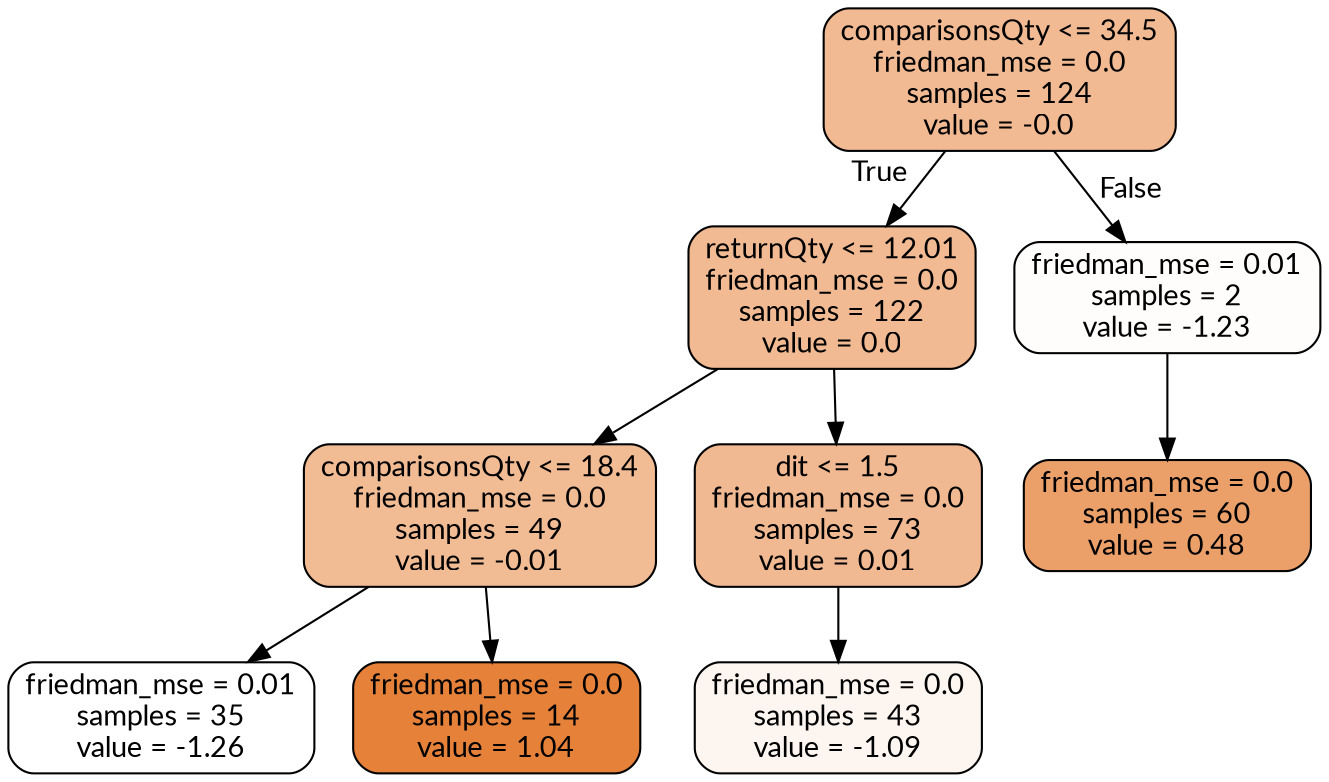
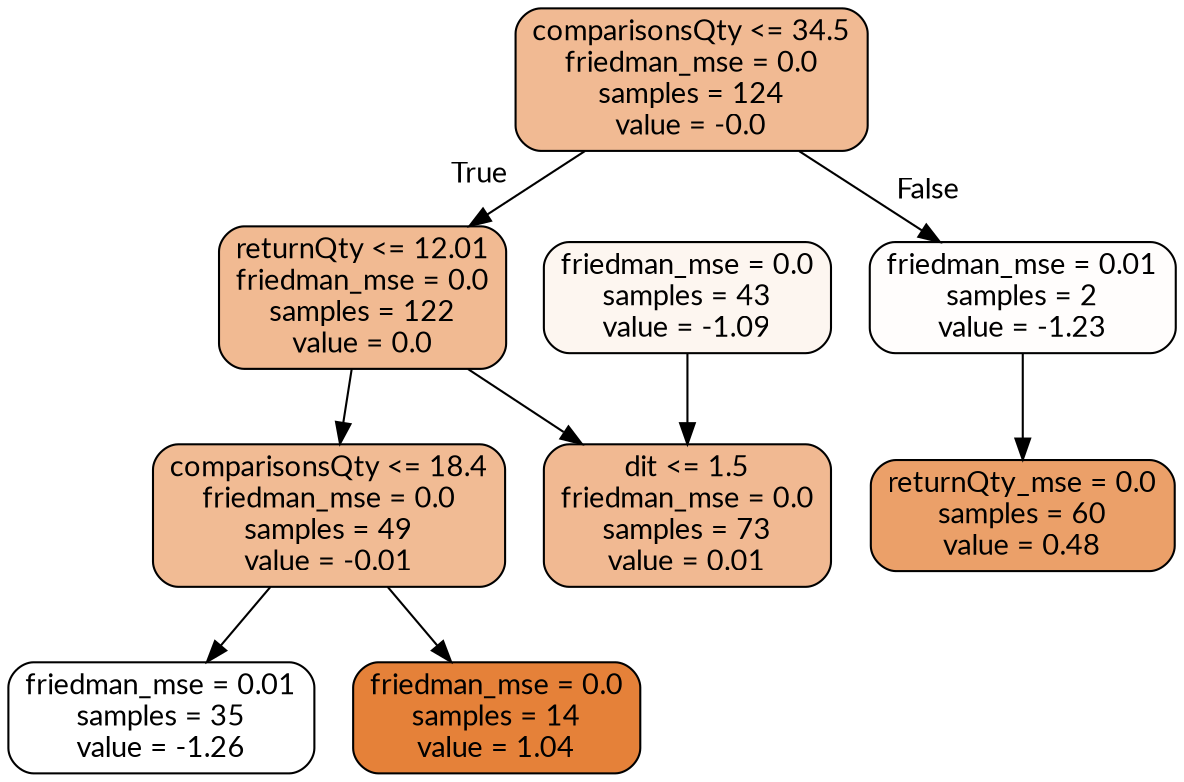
node "friedman_mse = 0.0 samples = 60 value = 0.48": label "friedman_mse = 0.0 samples = 60 value = 0.48" -> "returnQty_mse = 0.0 samples = 60 value = 0.48"
edge "dit <= 1.5 friedman_mse = 0.0 samples = 73 value = 0.01" -> "friedman_mse = 0.0 samples = 43 value = -1.09": reversed
